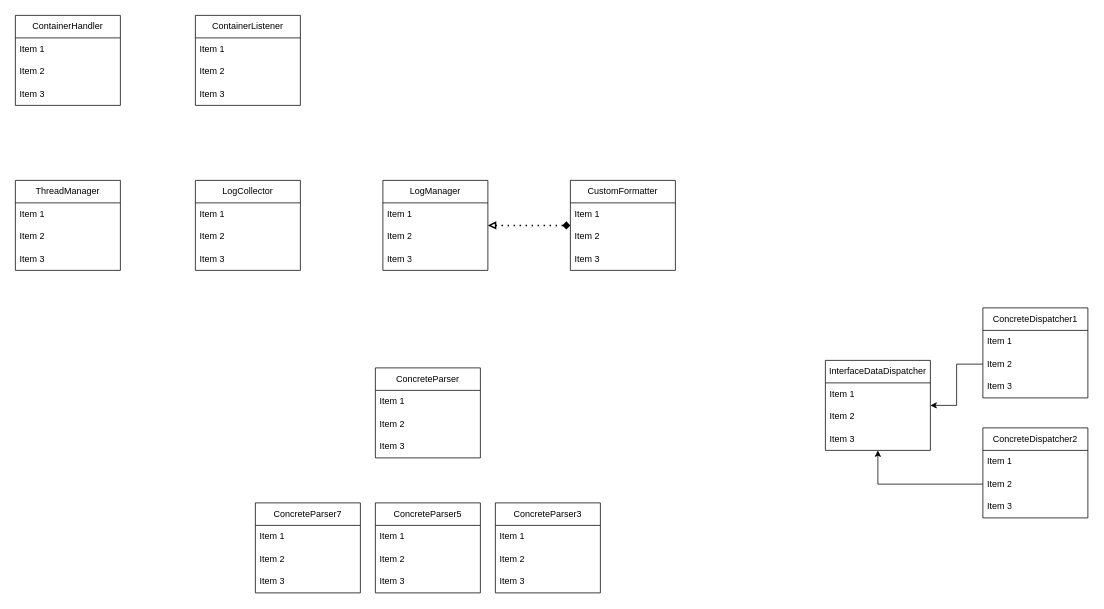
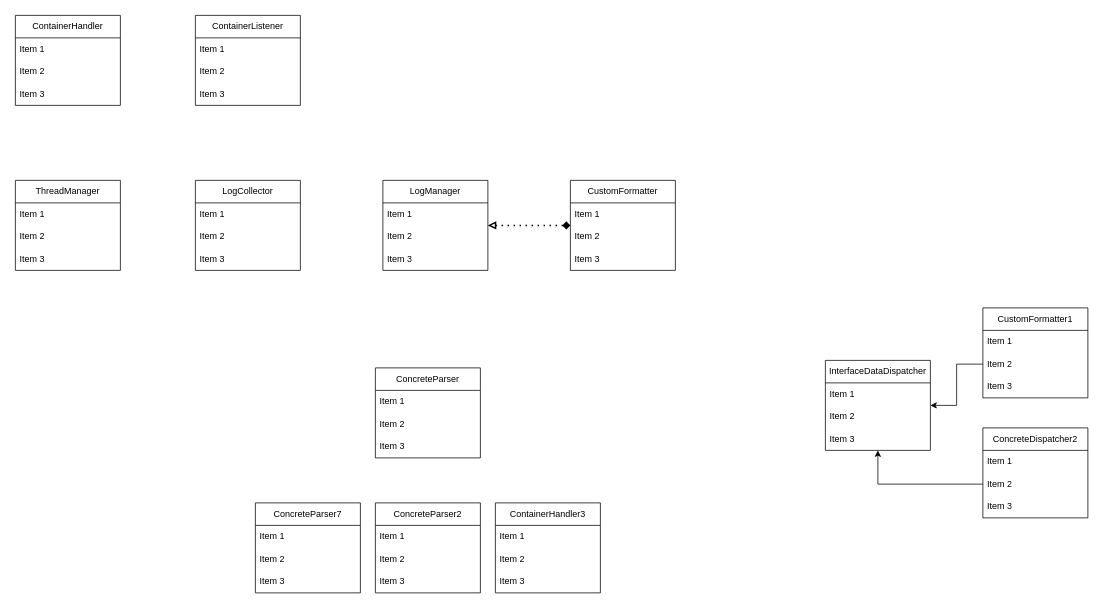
node "ConcreteDispatcher1": label "ConcreteDispatcher1" -> "CustomFormatter1"
node "ConcreteParser5": label "ConcreteParser5" -> "ConcreteParser2"
node "ConcreteParser3": label "ConcreteParser3" -> "ContainerHandler3"
